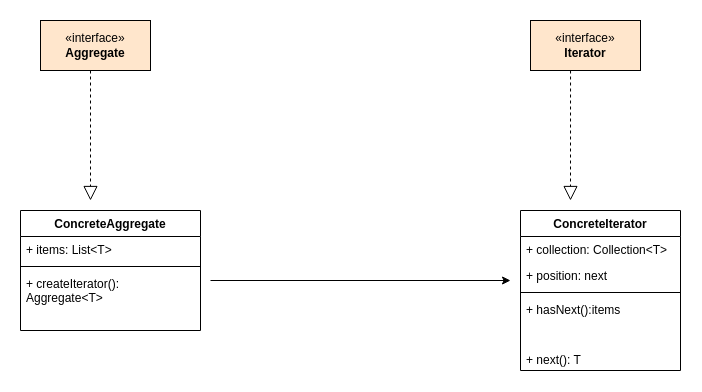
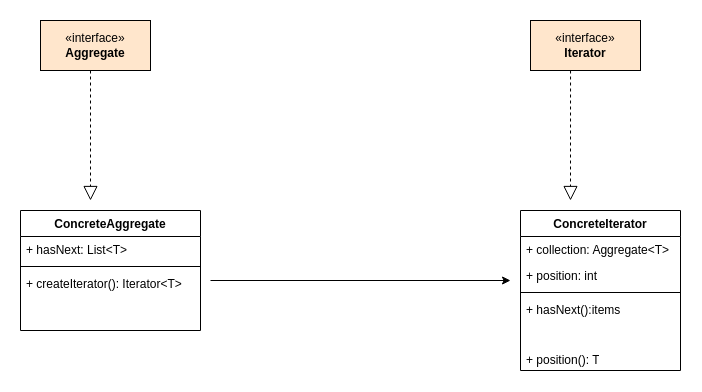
node "+ items: List<T>": label "+ items: List<T>" -> "+ hasNext: List<T>"
node "+ collection: Collection<T>": label "+ collection: Collection<T>" -> "+ collection: Aggregate<T>"
node "+ position: next": label "+ position: next" -> "+ position: int"
node "+ createIterator(): Aggregate<T>": label "+ createIterator(): Aggregate<T>" -> "+ createIterator(): Iterator<T>"
node "+ next(): T": label "+ next(): T" -> "+ position(): T"
